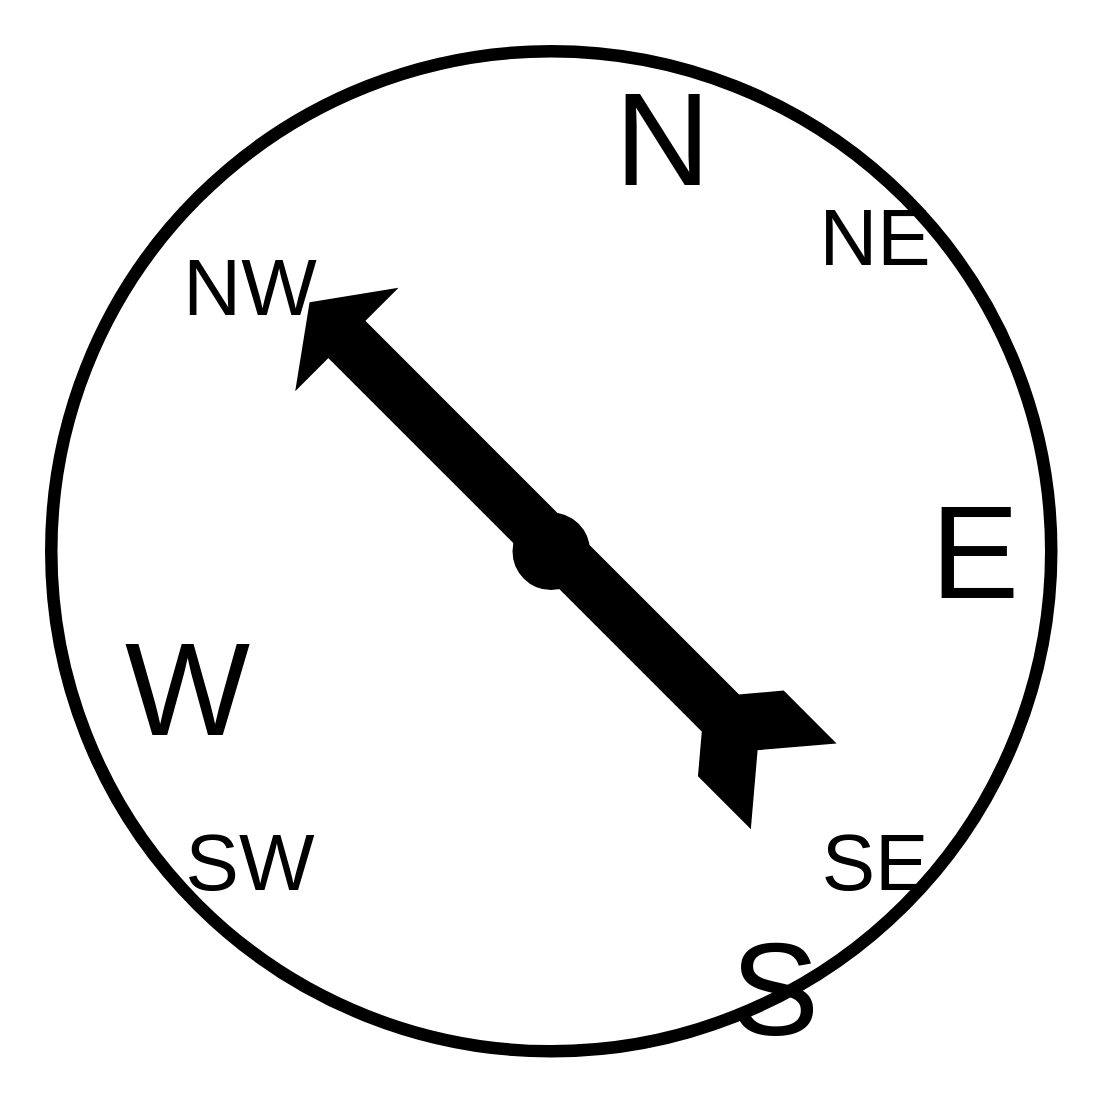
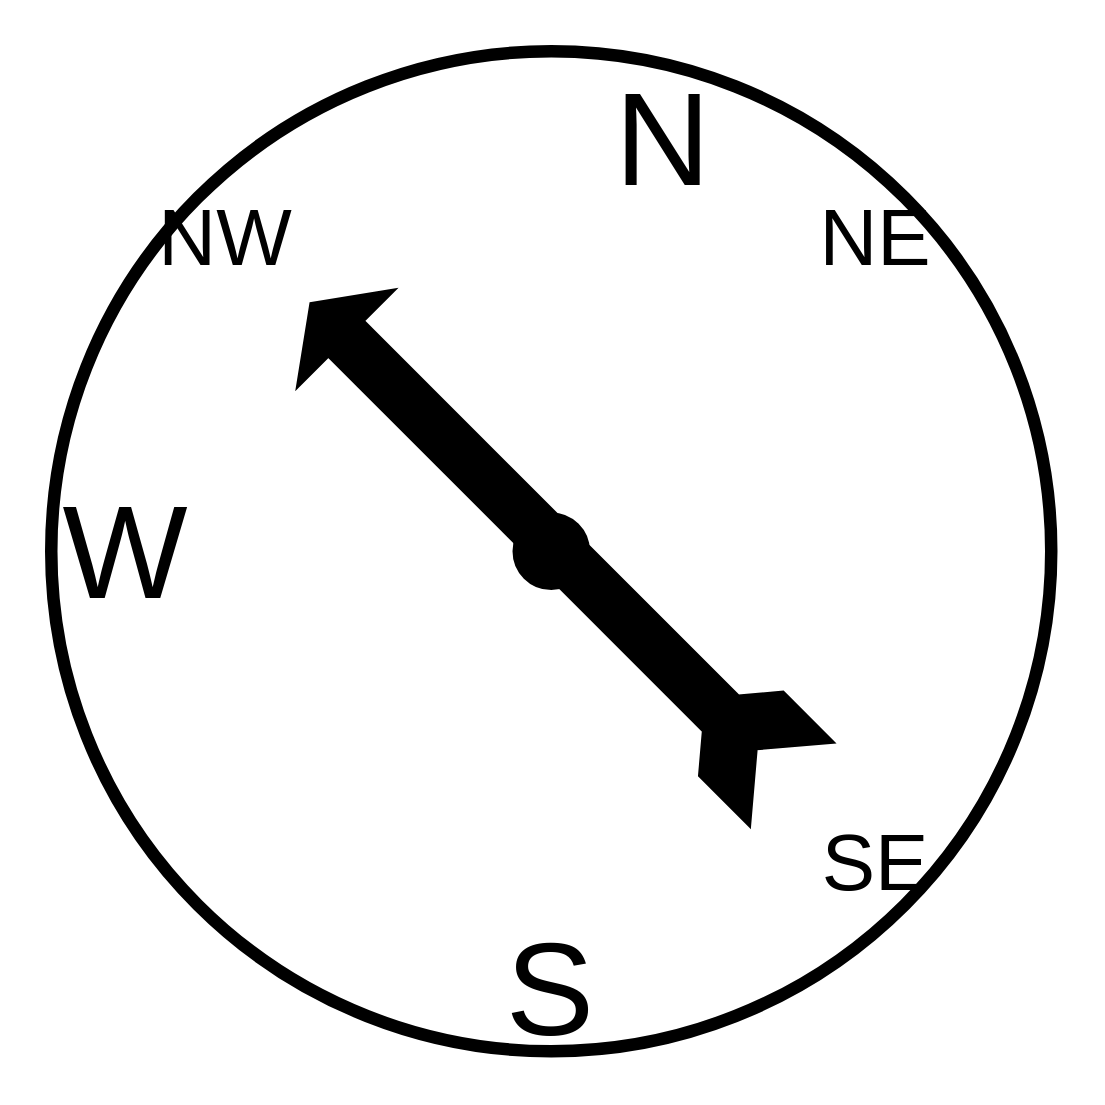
node "NW": moved (251, 289) -> (226, 239)
node "E": removed
node "W": moved (189, 689) -> (126, 551)
node "SW": removed
node "S": moved (776, 989) -> (551, 989)
